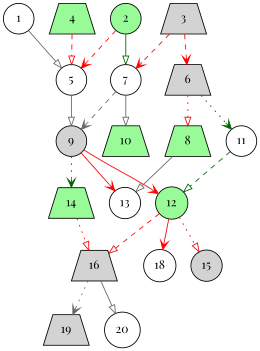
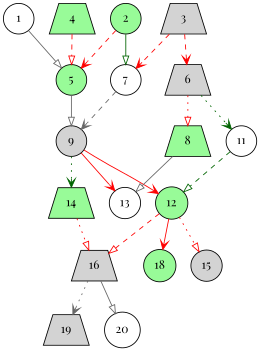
node "5": fillcolor white -> palegreen
node "10": removed
node "18": fillcolor white -> palegreen
